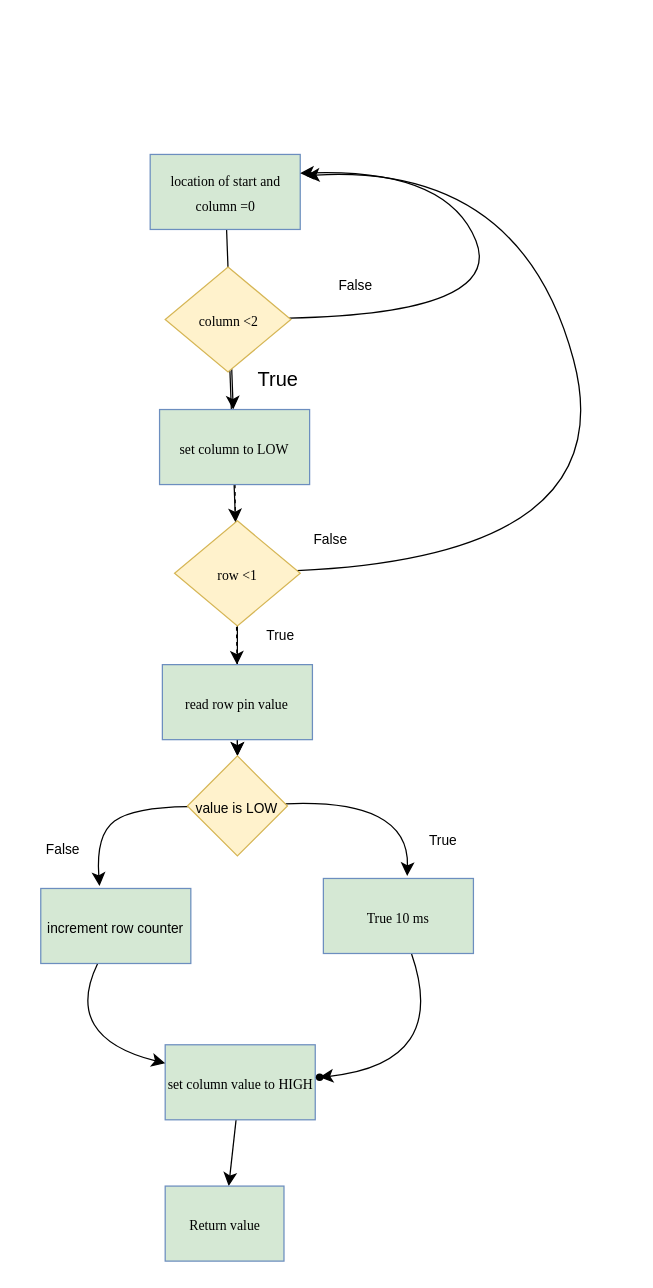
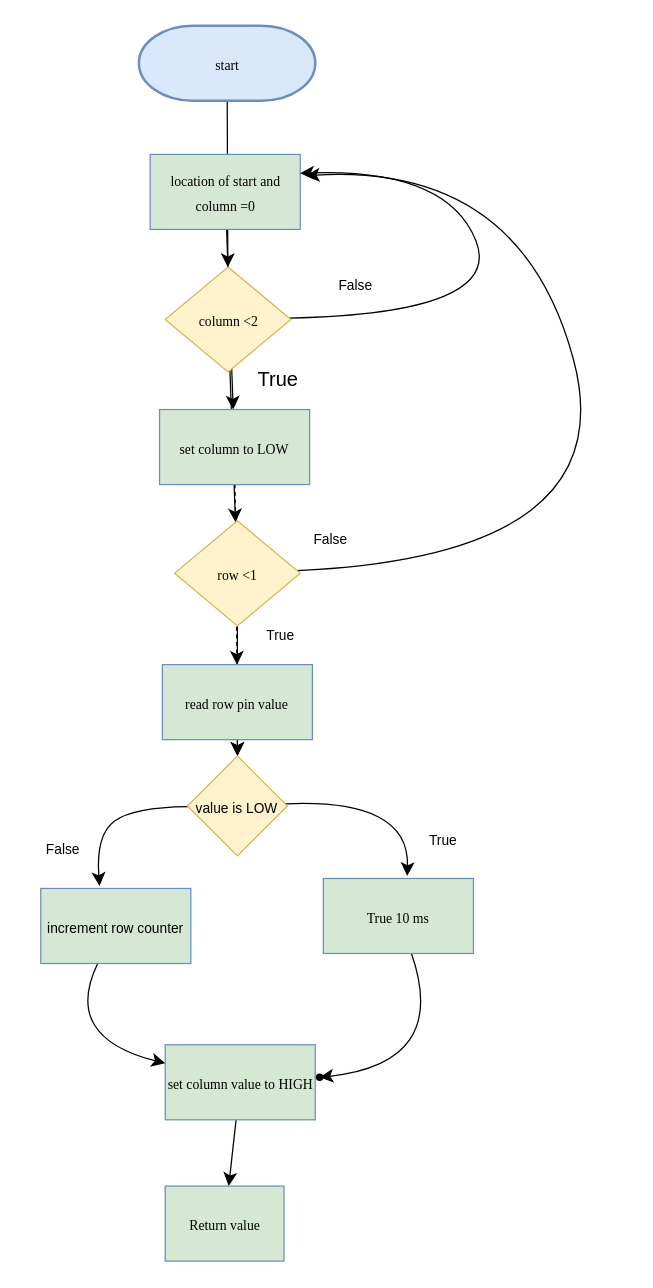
node "start": added
edge "start" -> "column <2": added
